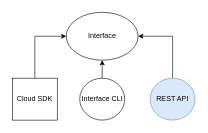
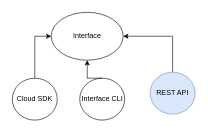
node "Interface": moved (102, 36) -> (87, 36)
node "Cloud SDK": shape rectangle -> ellipse
node "REST API": moved (173, 99) -> (173, 93)
